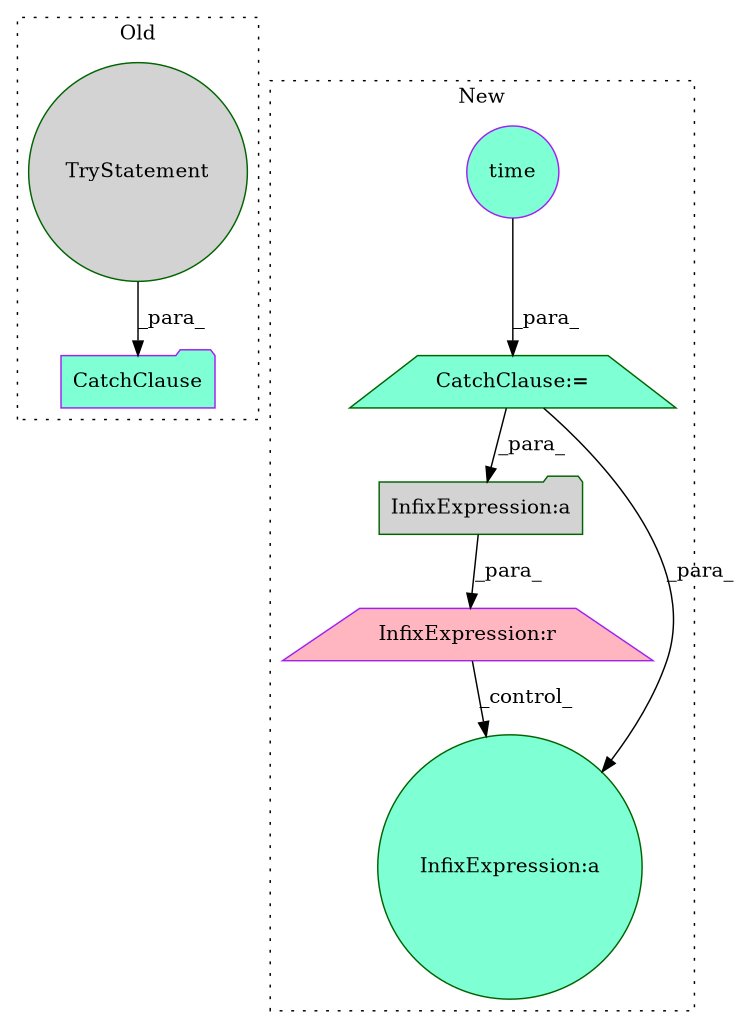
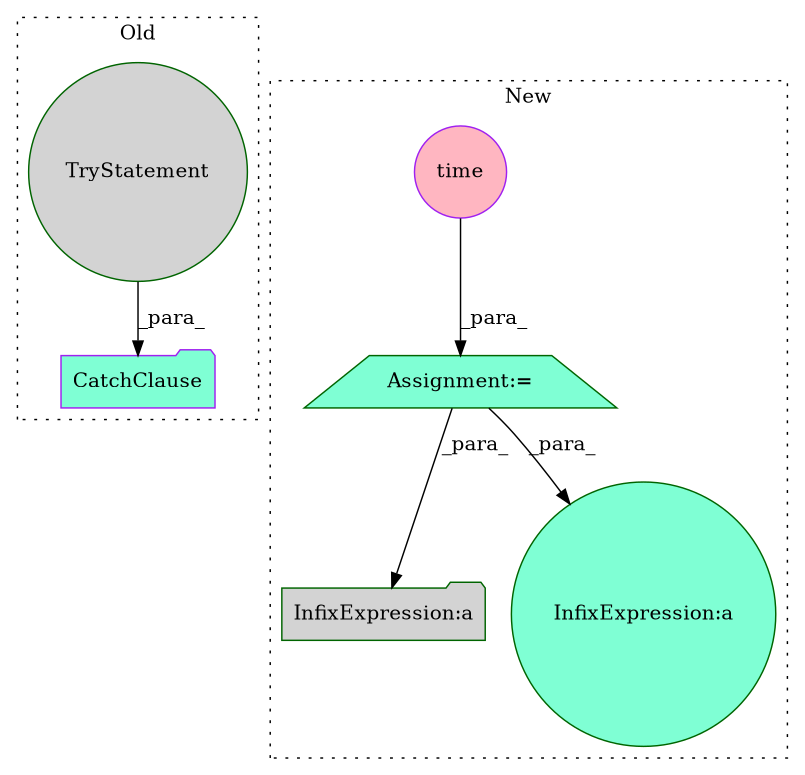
node "time": fillcolor aquamarine -> lightpink
node "CatchClause:=": label "CatchClause:=" -> "Assignment:="
node "InfixExpression:r": removed
